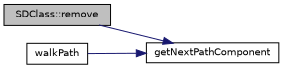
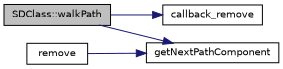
node "SDClass::remove": label "SDClass::remove" -> "SDClass::walkPath"
node "callback_remove": added
node "walkPath": label "walkPath" -> "remove"
